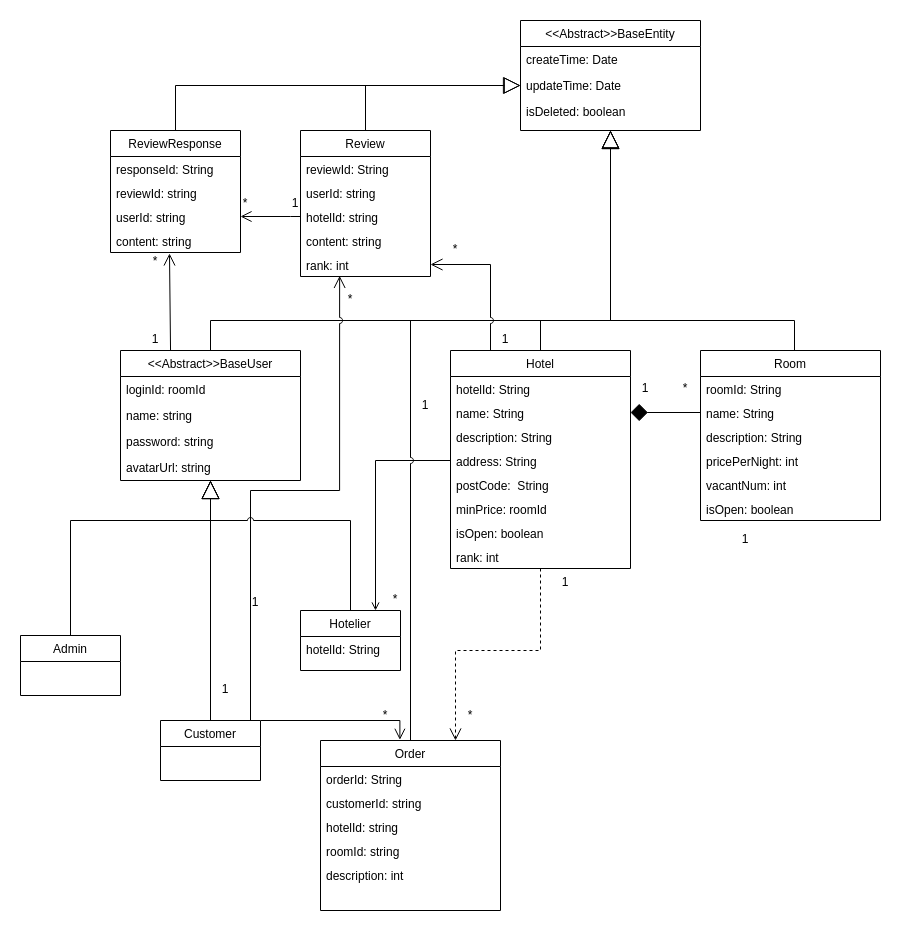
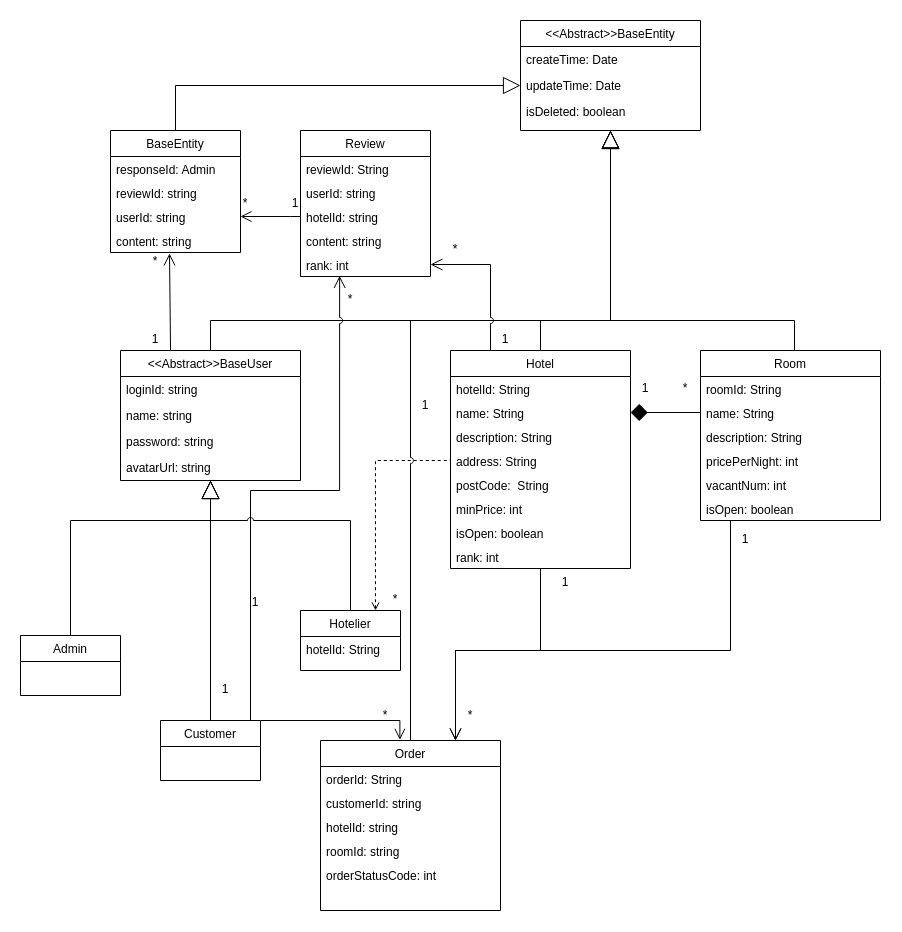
edge "Review" -> "updateTime: Date": removed
node "ReviewResponse": label "ReviewResponse" -> "BaseEntity"
node "responseId: String": label "responseId: String" -> "responseId: Admin"
node "loginId: roomId": label "loginId: roomId" -> "loginId: string"
edge "address: String" -> "Hotelier": style solid -> dashed
node "minPrice: roomId": label "minPrice: roomId" -> "minPrice: int"
edge "Hotel" -> "Order": style dashed -> solid
edge "Room" -> "Order": added
node "description: int": label "description: int" -> "orderStatusCode: int"
